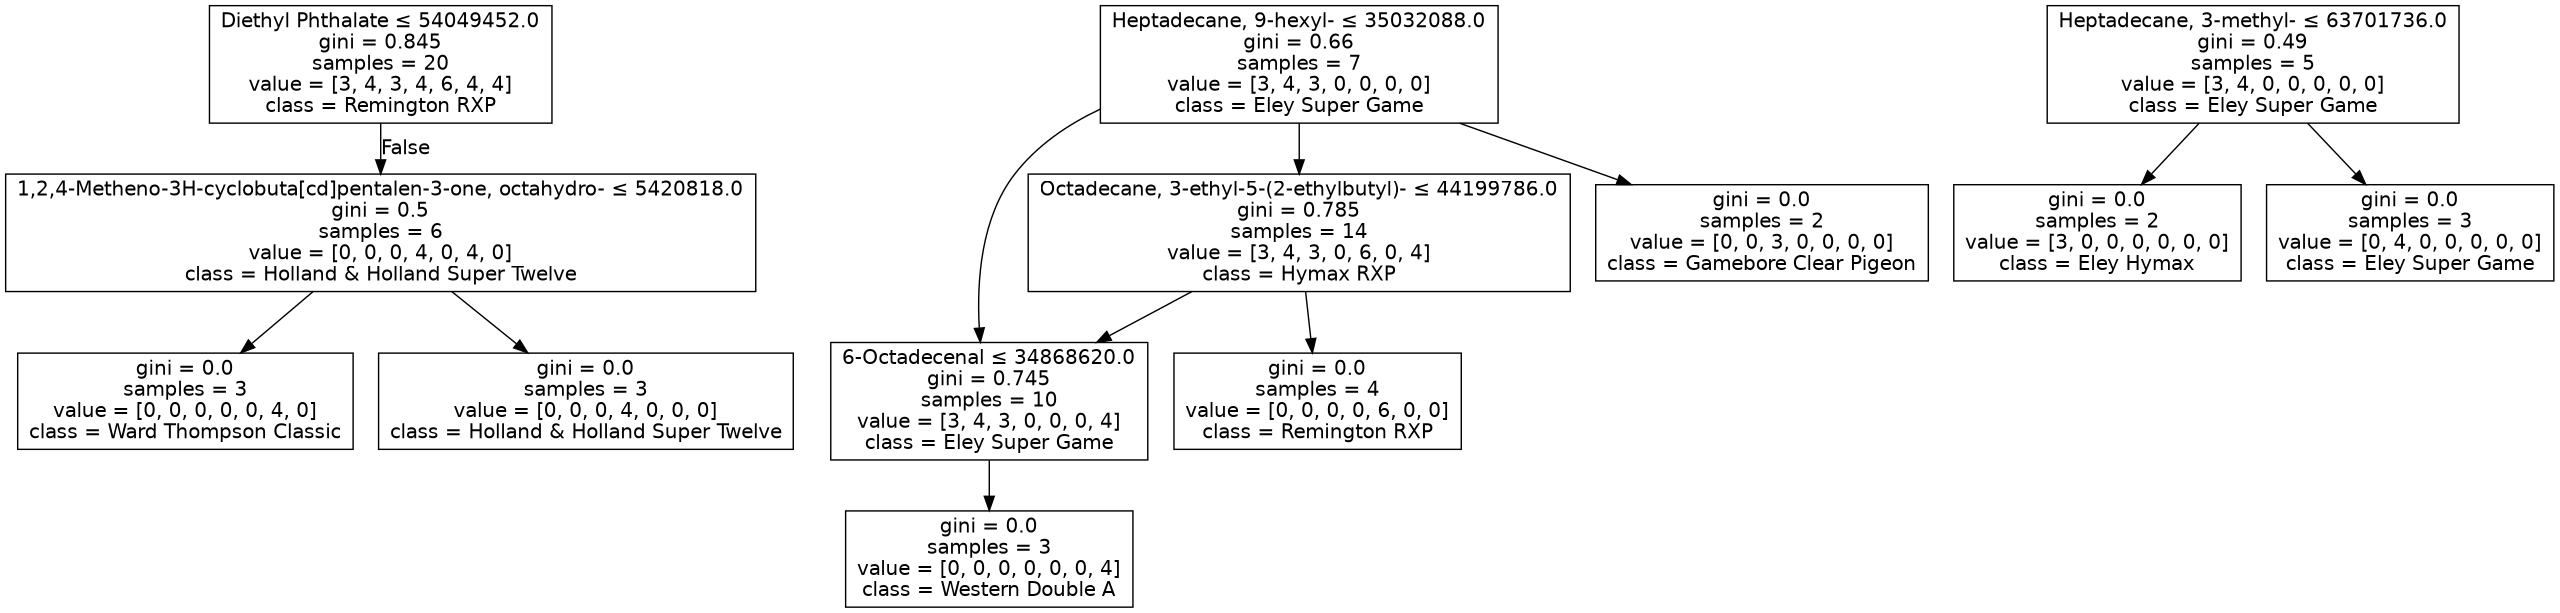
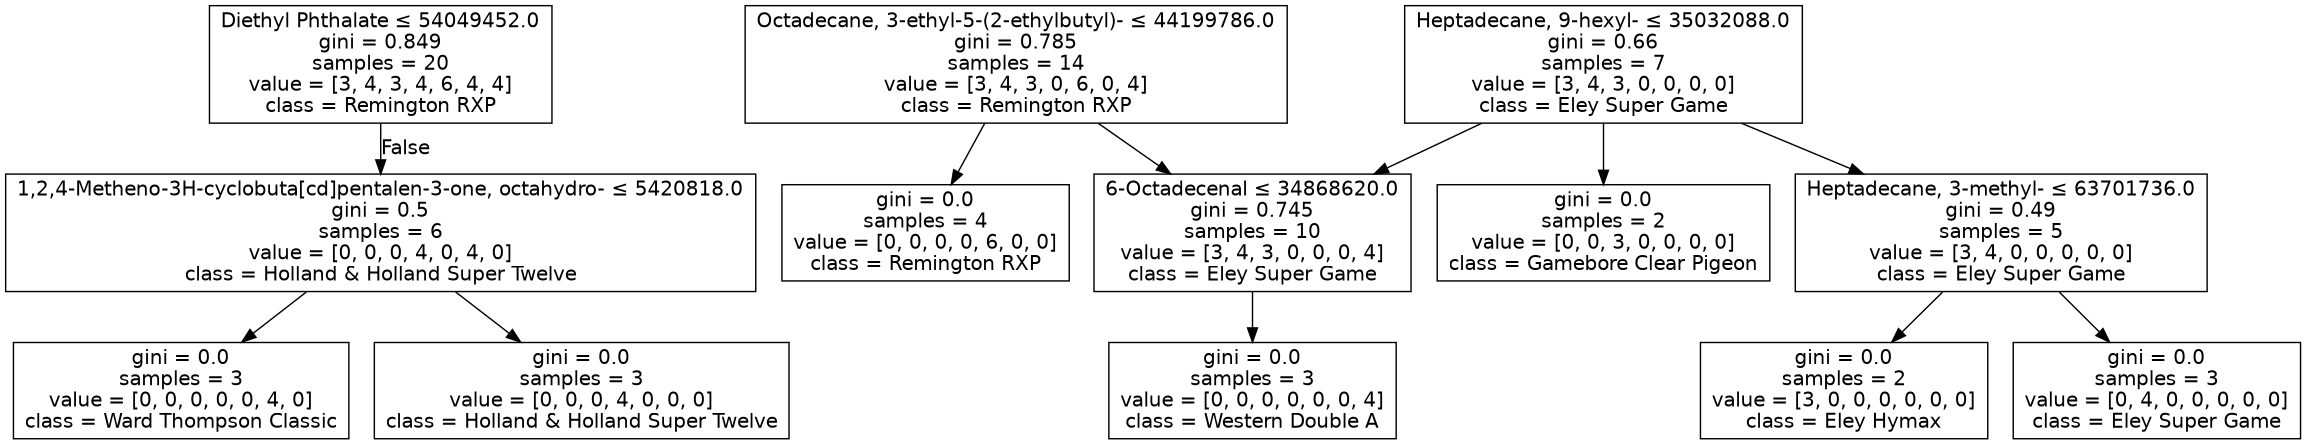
node "Diethyl Phthalate ≤ 54049452.0": text "gini = 0.845" -> "gini = 0.849"
edge "Heptadecane, 9-hexyl- ≤ 35032088.0" -> "Octadecane, 3-ethyl-5-(2-ethylbutyl)- ≤ 44199786.0": now "Heptadecane, 9-hexyl- ≤ 35032088.0" -> "Heptadecane, 3-methyl- ≤ 63701736.0"
node "Octadecane, 3-ethyl-5-(2-ethylbutyl)- ≤ 44199786.0": text "class = Hymax RXP" -> "class = Remington RXP"
